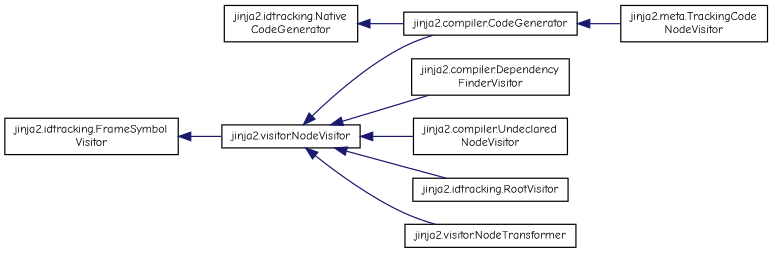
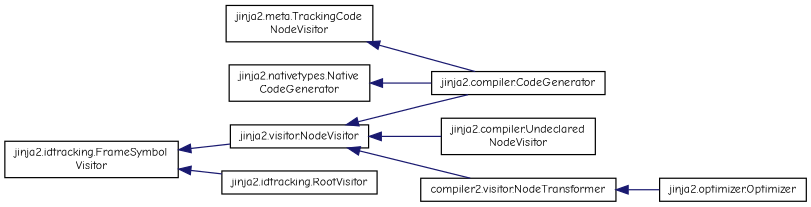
node "jinja2.idtracking.Native CodeGenerator": label "jinja2.idtracking.Native CodeGenerator" -> "jinja2.nativetypes.Native CodeGenerator"
edge "jinja2.meta.TrackingCode NodeVisitor" -> "jinja2.compiler.CodeGenerator": reversed
node "jinja2.compiler.Dependency FinderVisitor": removed
edge "jinja2.idtracking.RootVisitor" -> "jinja2.visitor.NodeVisitor": now "jinja2.idtracking.RootVisitor" -> "jinja2.idtracking.FrameSymbol Visitor"
node "jinja2.optimizer.Optimizer": added
node "jinja2.visitor.NodeTransformer": label "jinja2.visitor.NodeTransformer" -> "compiler2.visitor.NodeTransformer"
